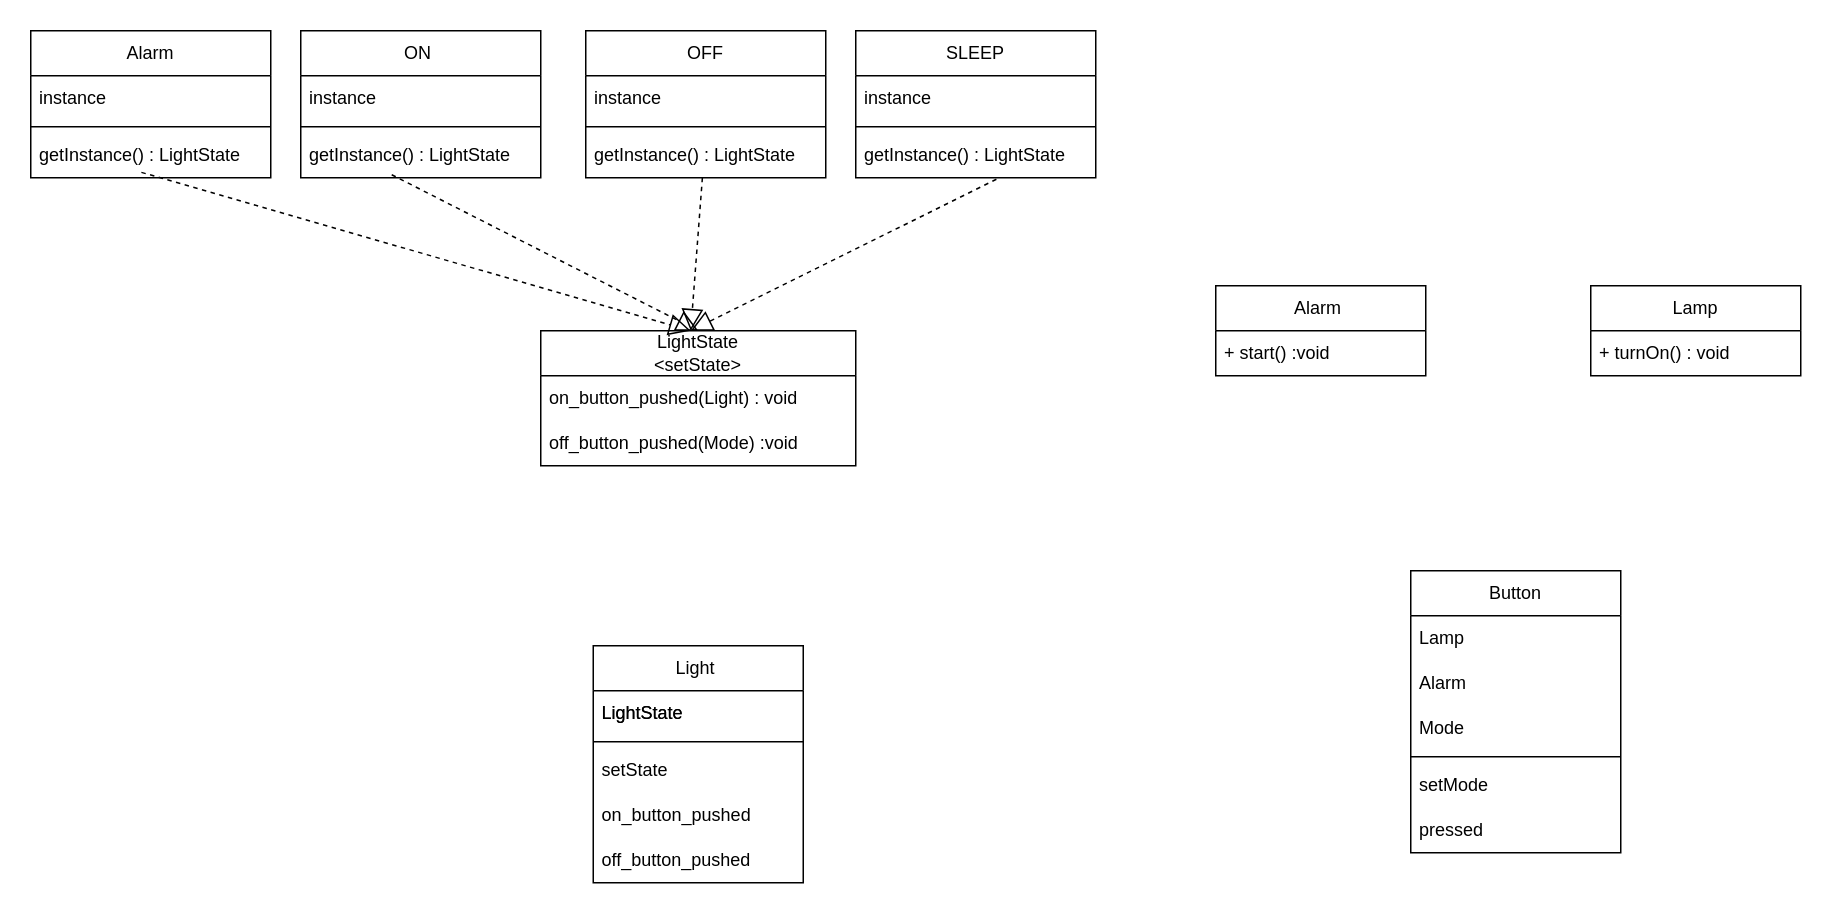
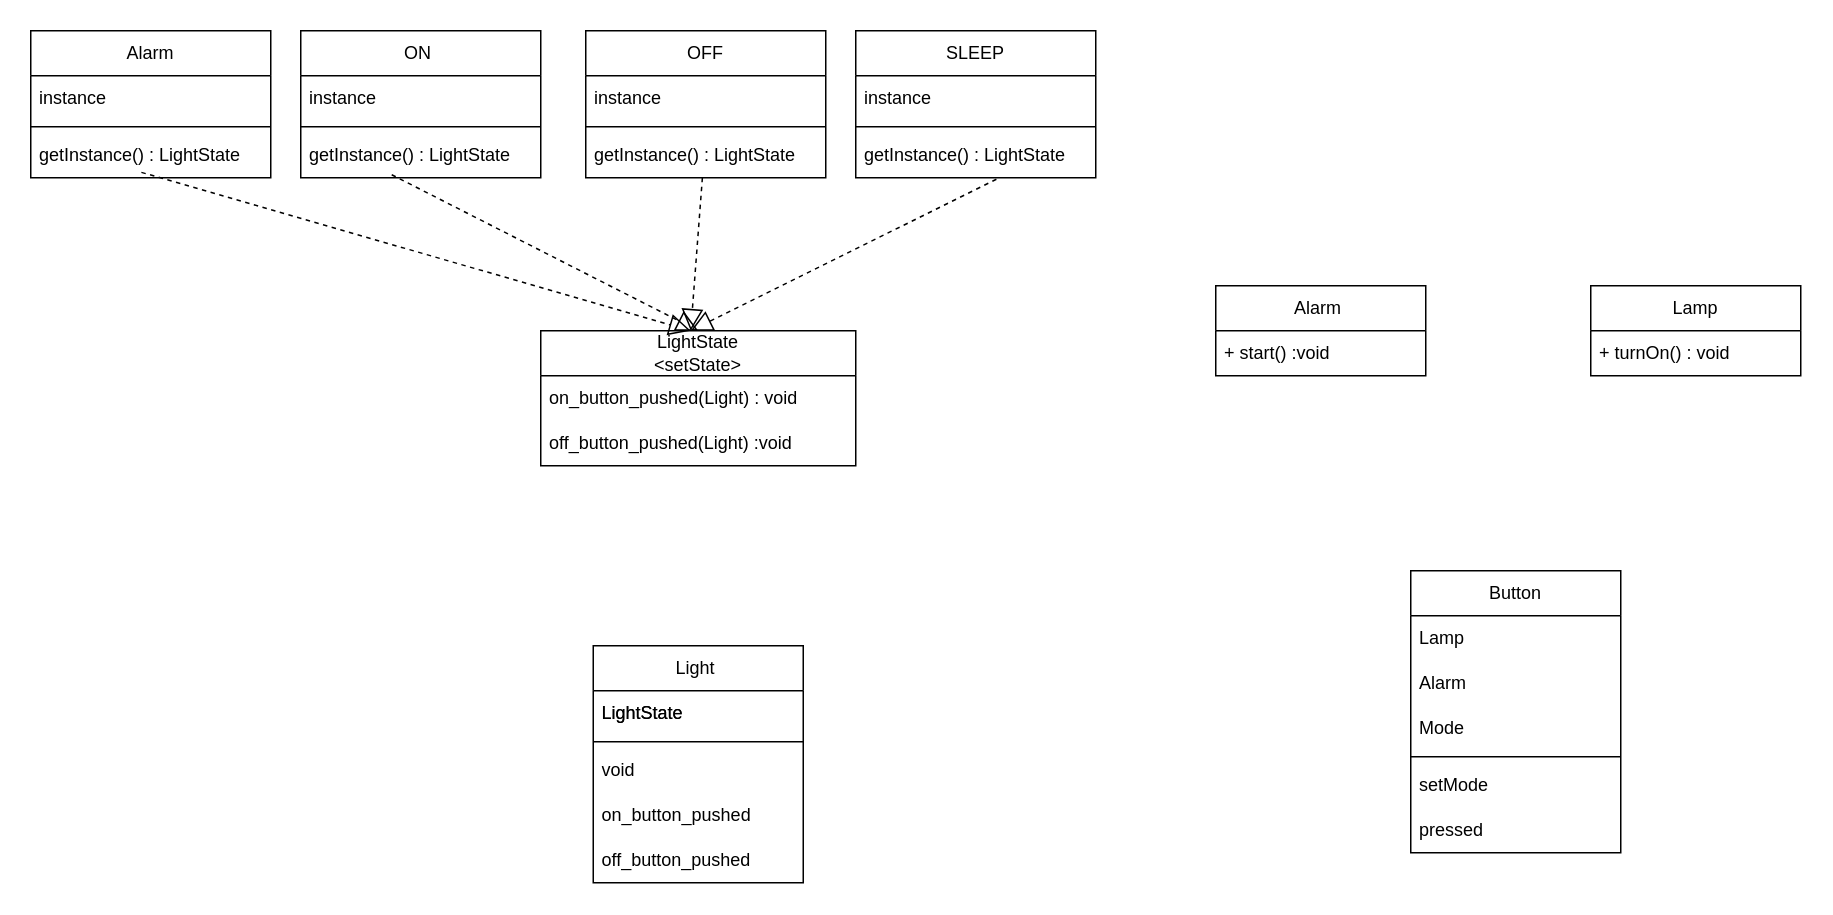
node "off_button_pushed(Mode) :void": label "off_button_pushed(Mode) :void" -> "off_button_pushed(Light) :void"
node "setState": label "setState" -> "void"
